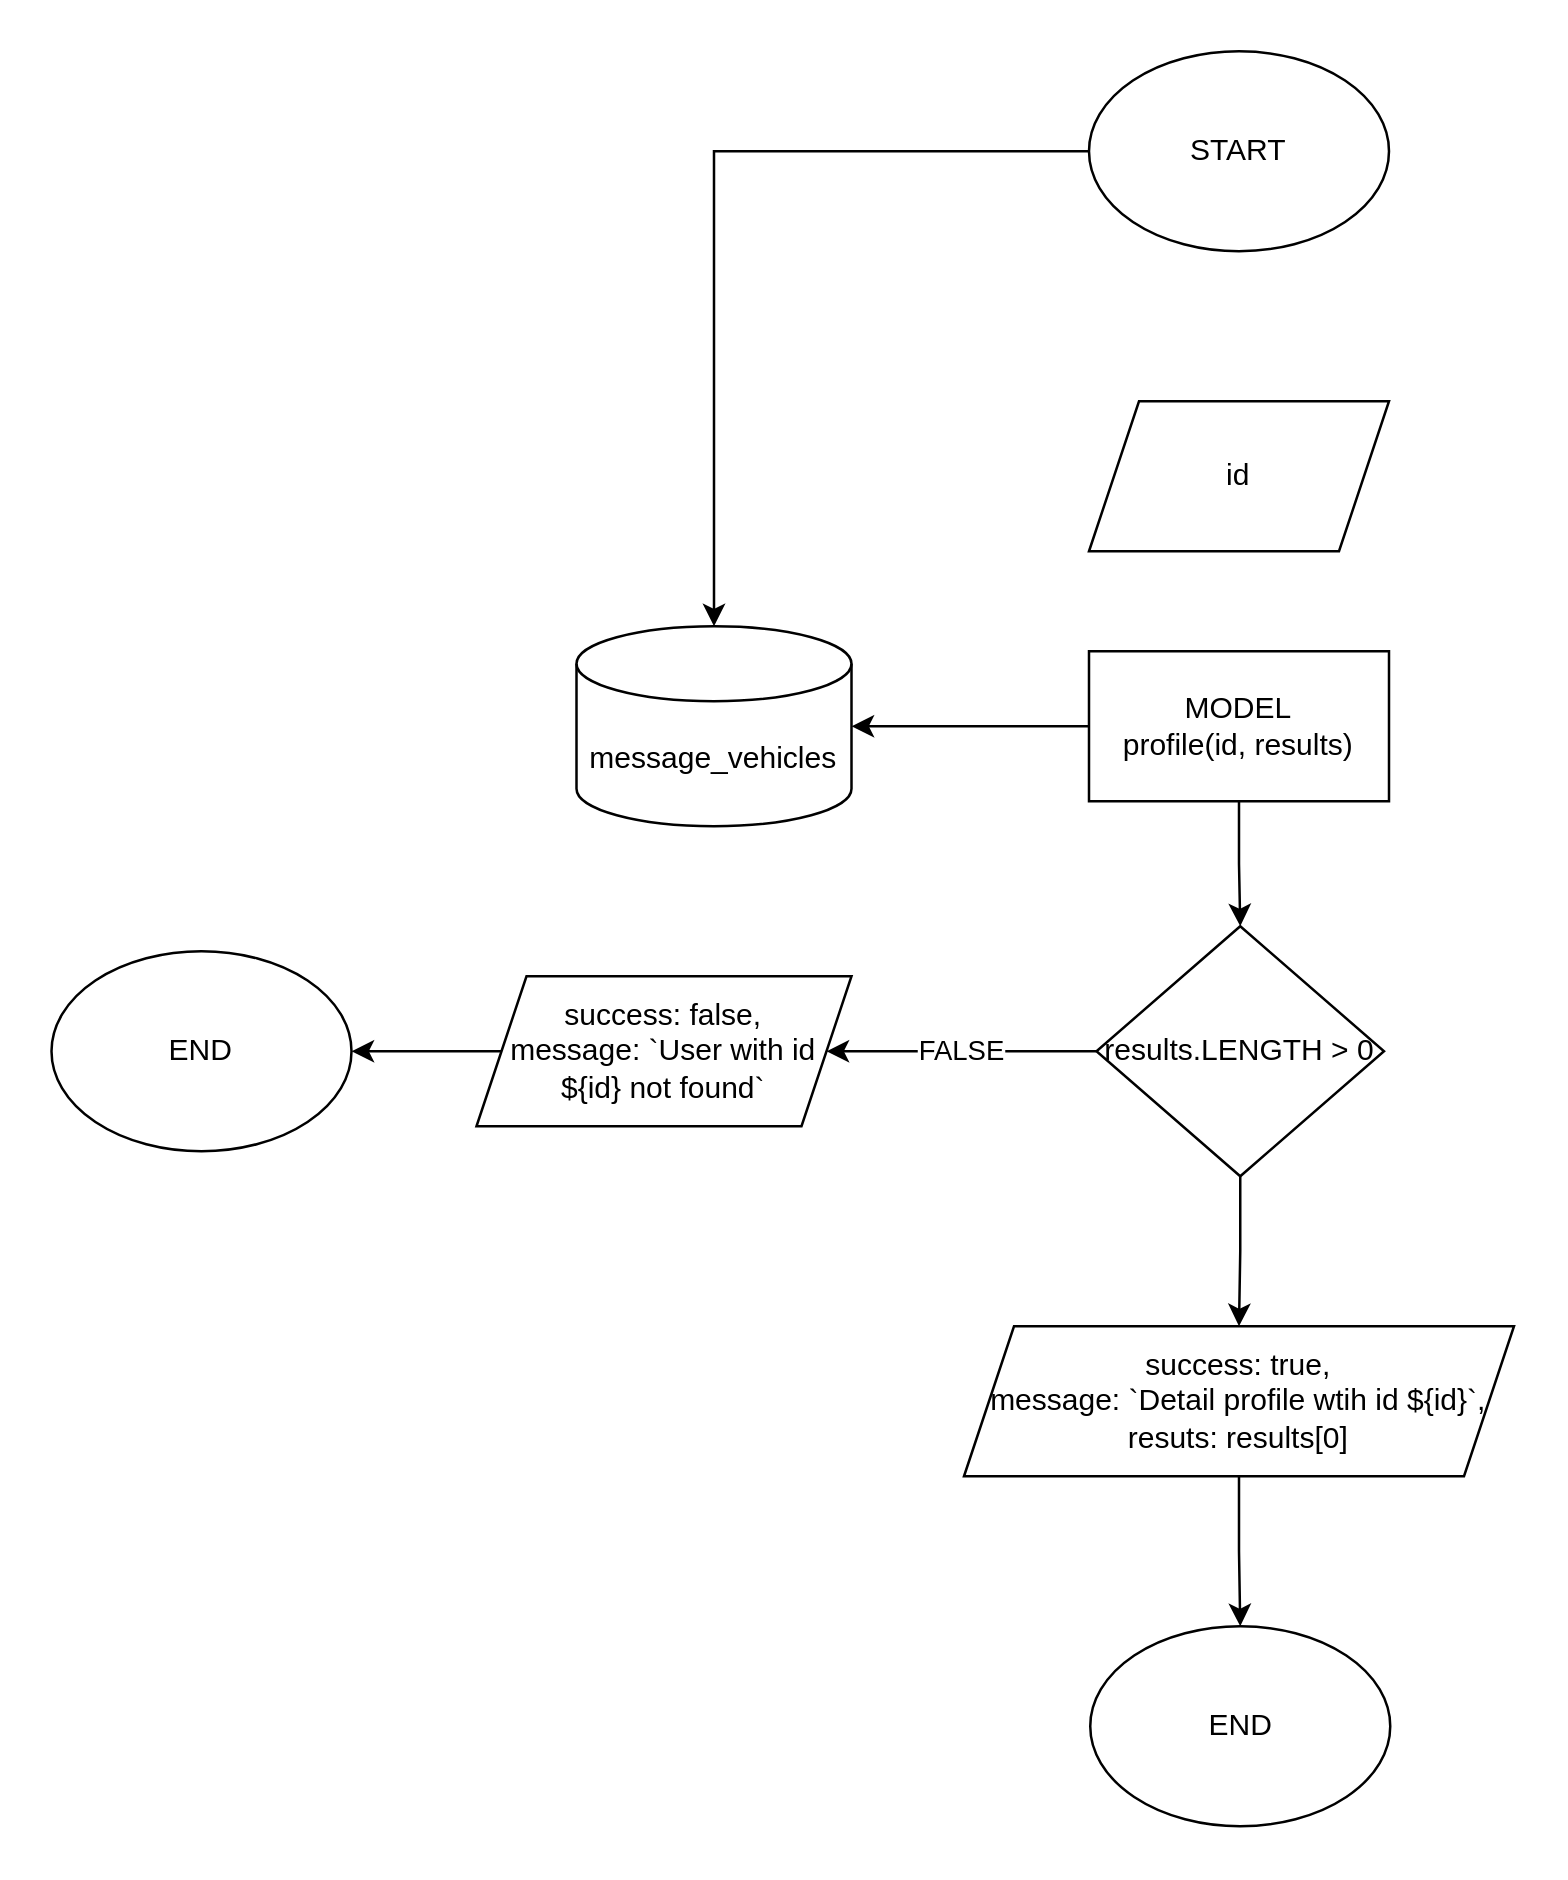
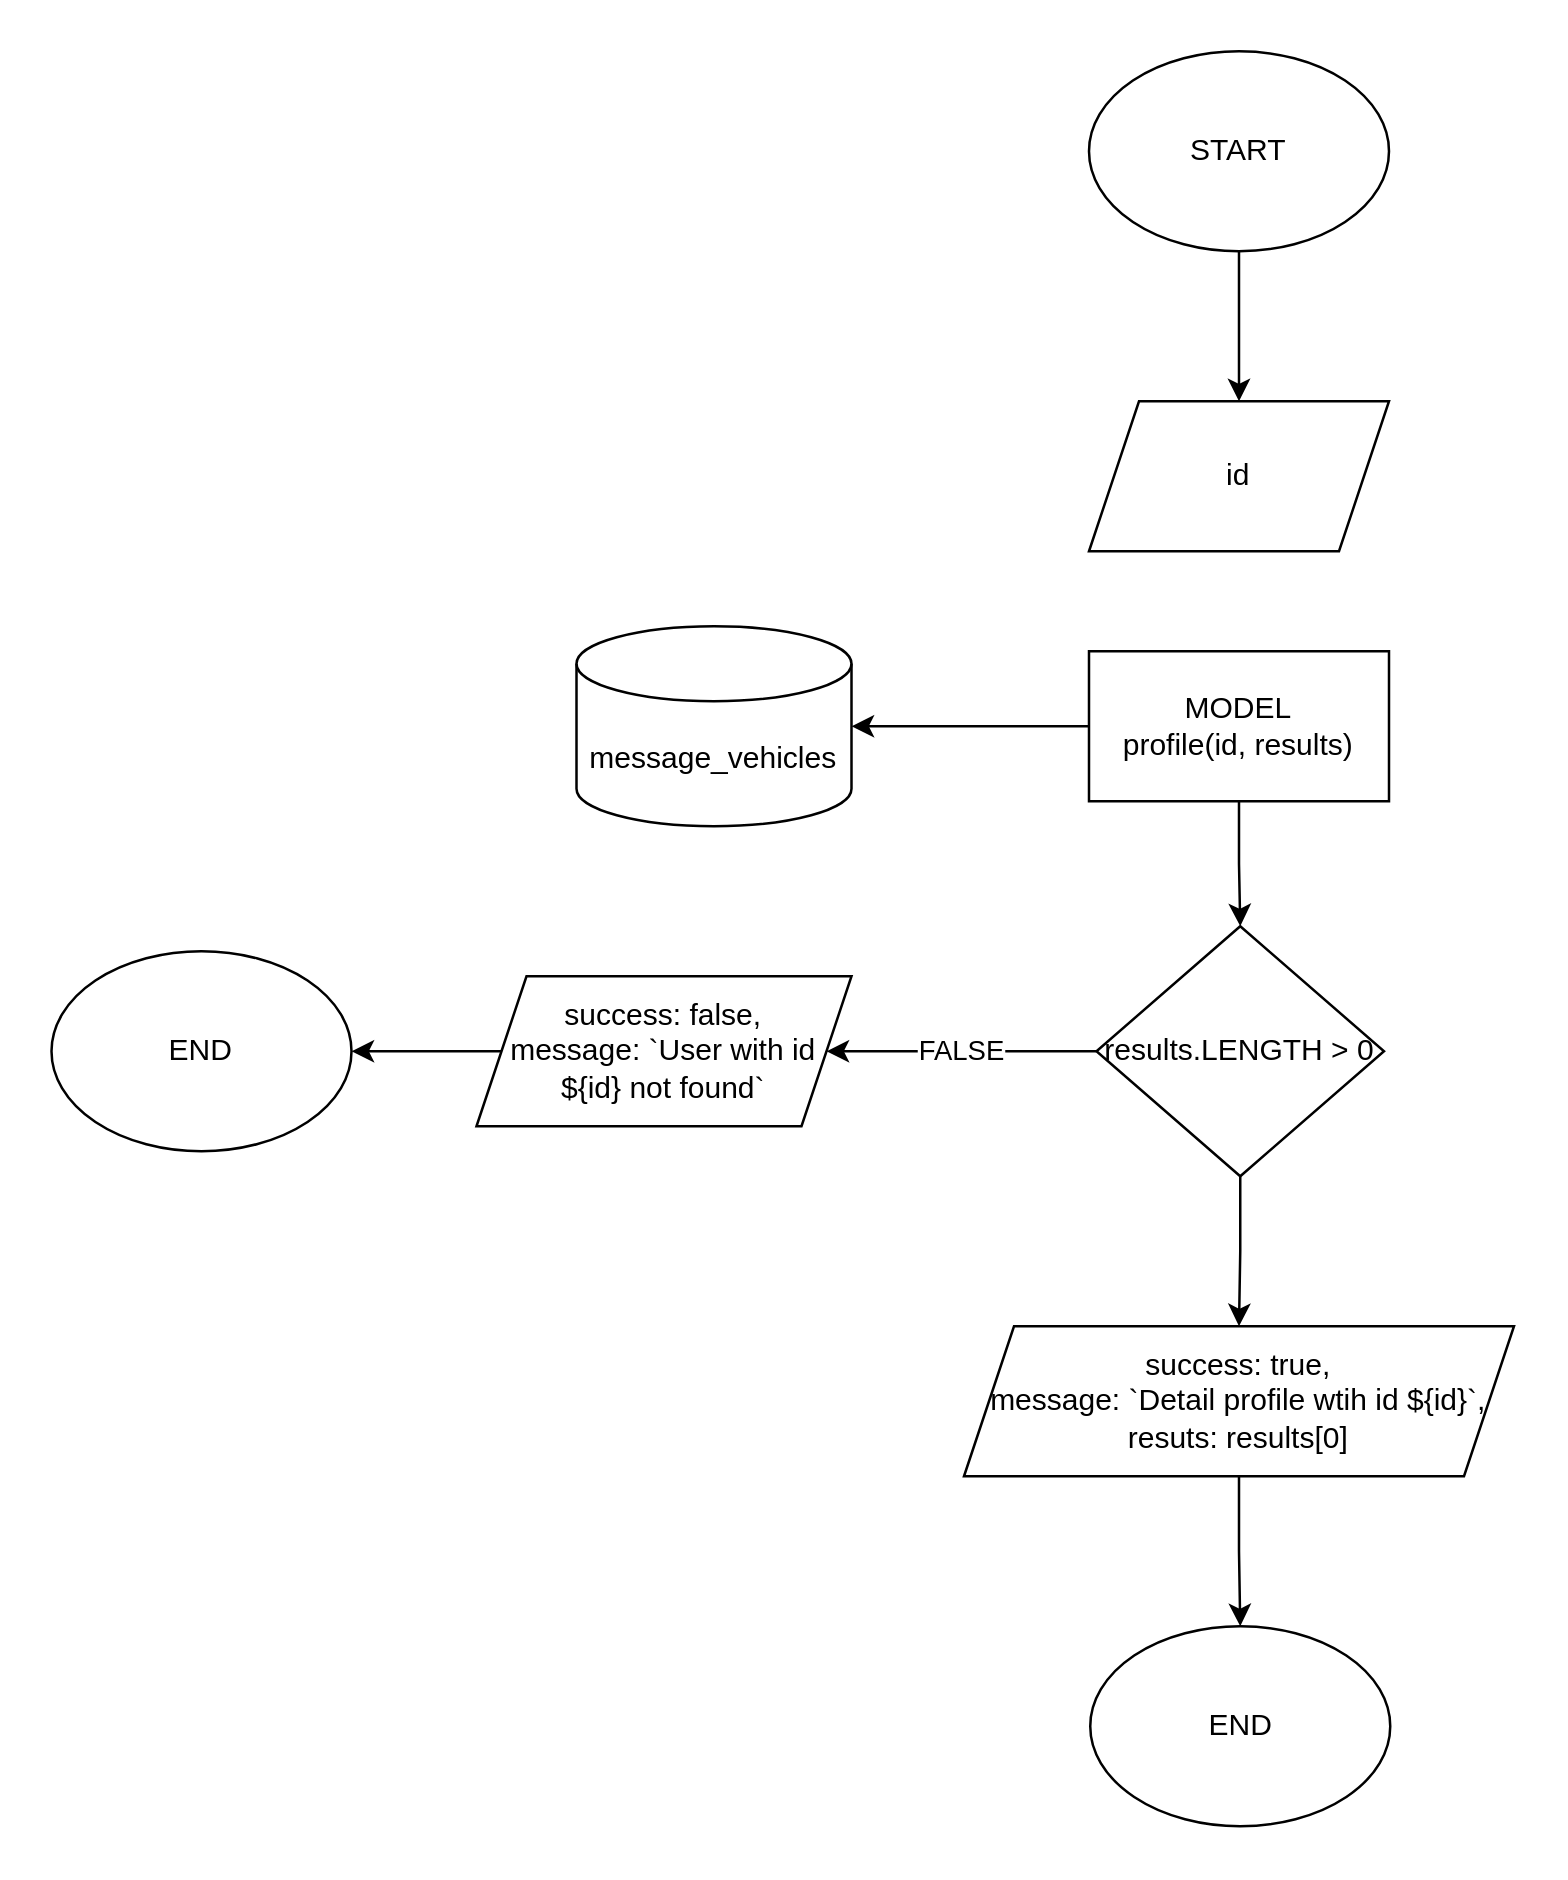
edge "START" -> "message_vehicles": now "START" -> "id"
